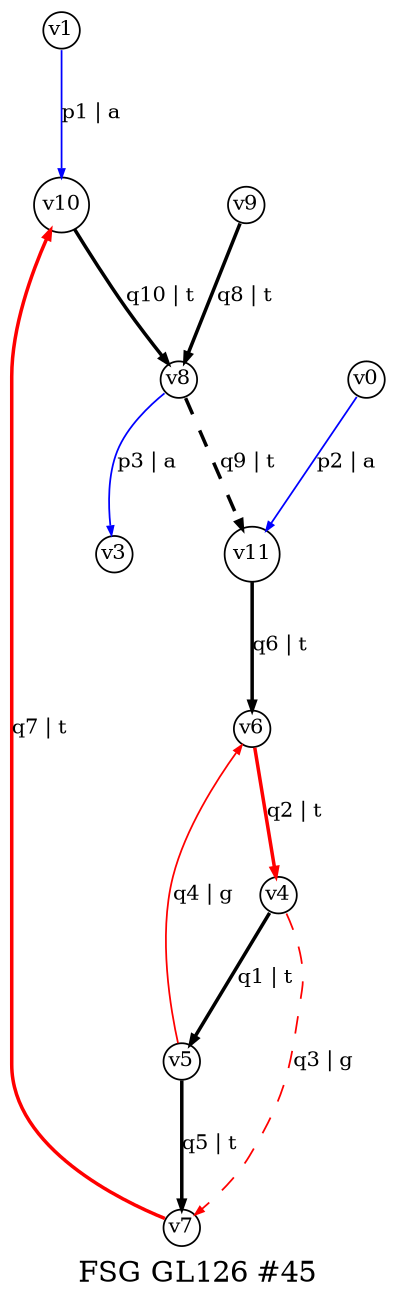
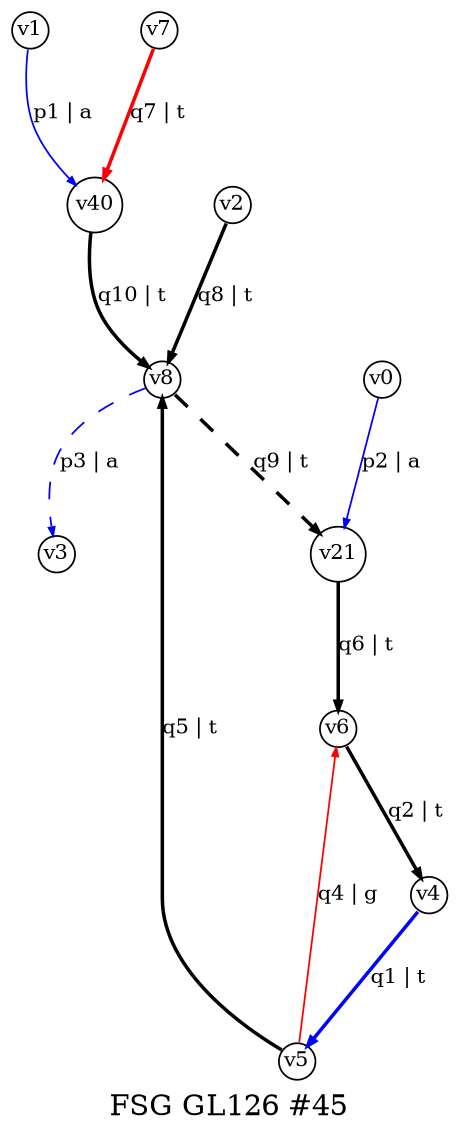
node "v10": label "v10" -> "v40"
node "v9": label "v9" -> "v2"
edge "v8" -> "v3": style solid -> dashed
node "v11": label "v11" -> "v21"
edge "v6" -> "v4": color red -> black
edge "v4" -> "v5": color black -> blue
edge "v4" -> "v7": removed, label "q3 | g"
edge "v5" -> "v7": now "v5" -> "v8"
